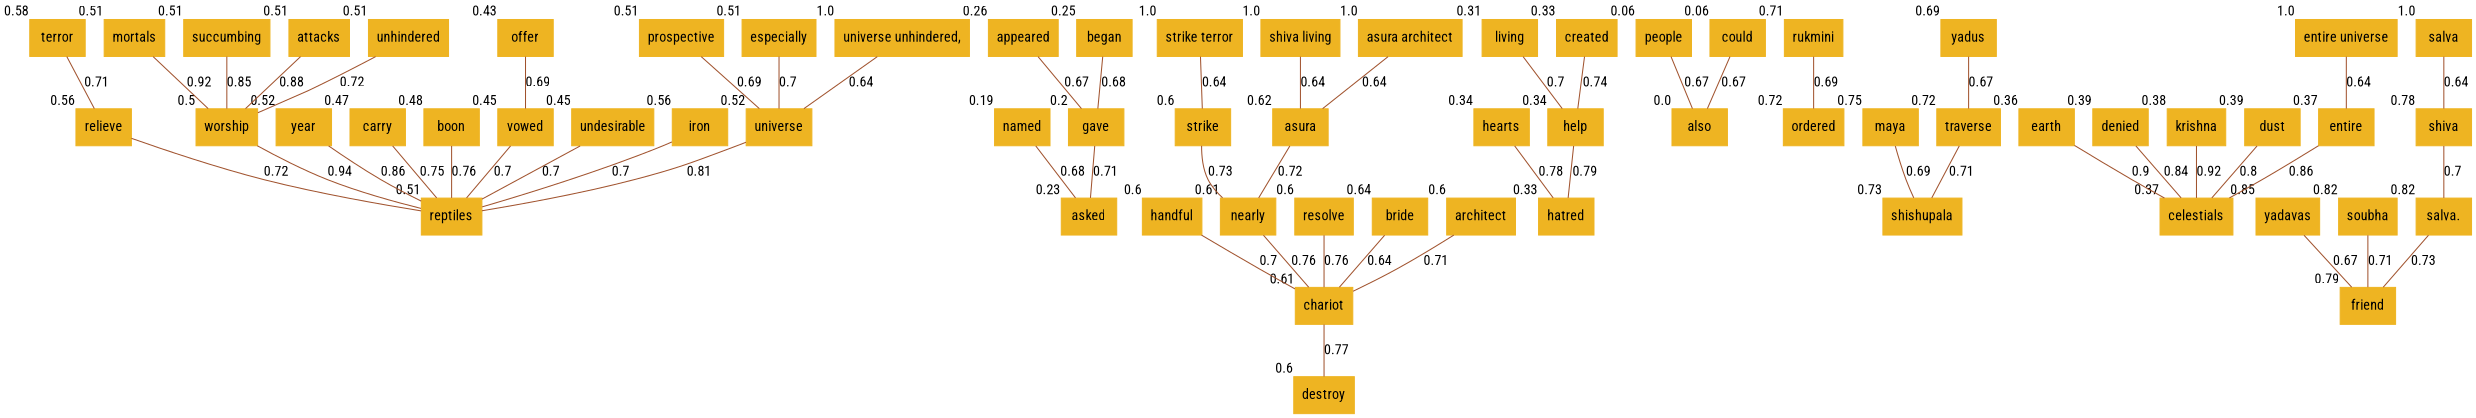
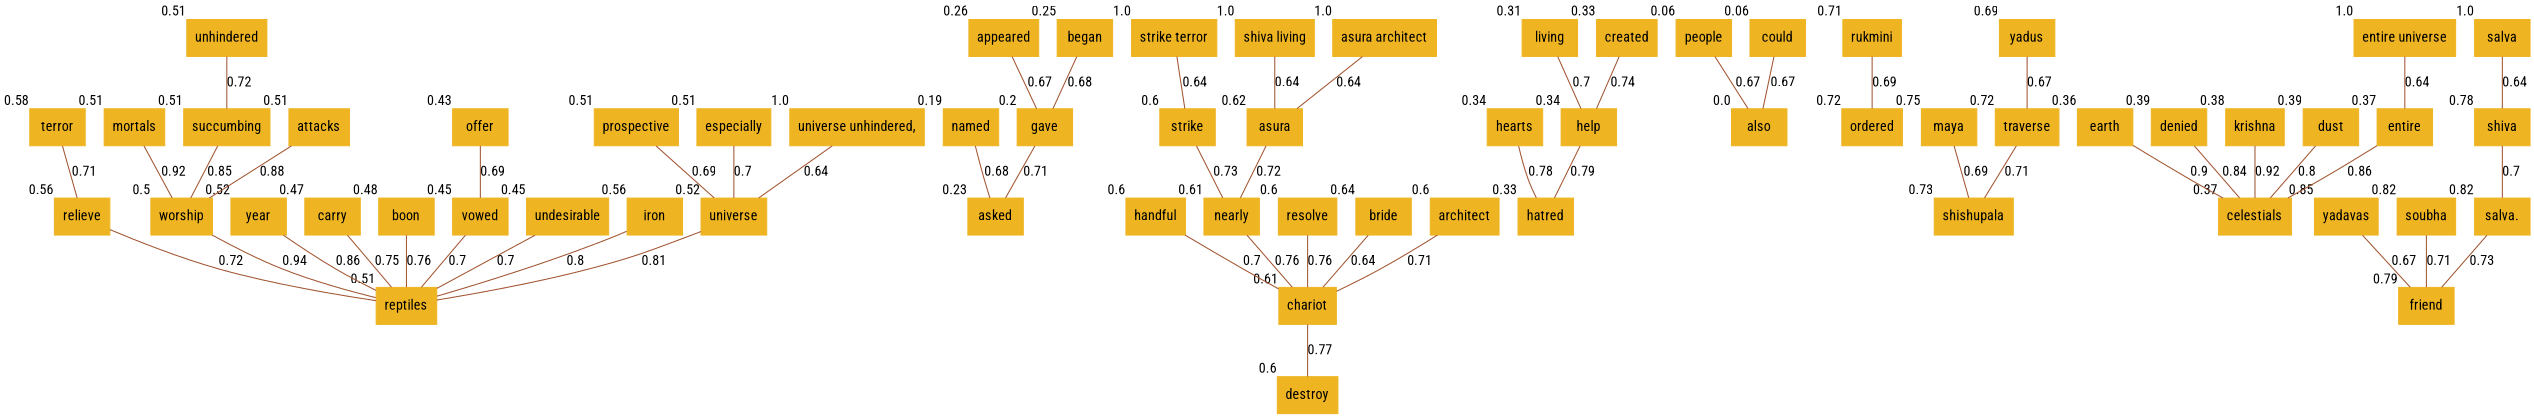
edge "unhindered 0.51" -- "worship 0.5": now "unhindered 0.51" -- "succumbing 0.51"
edge "iron 0.56" -- "reptiles 0.51": label "0.7" -> "0.8"
